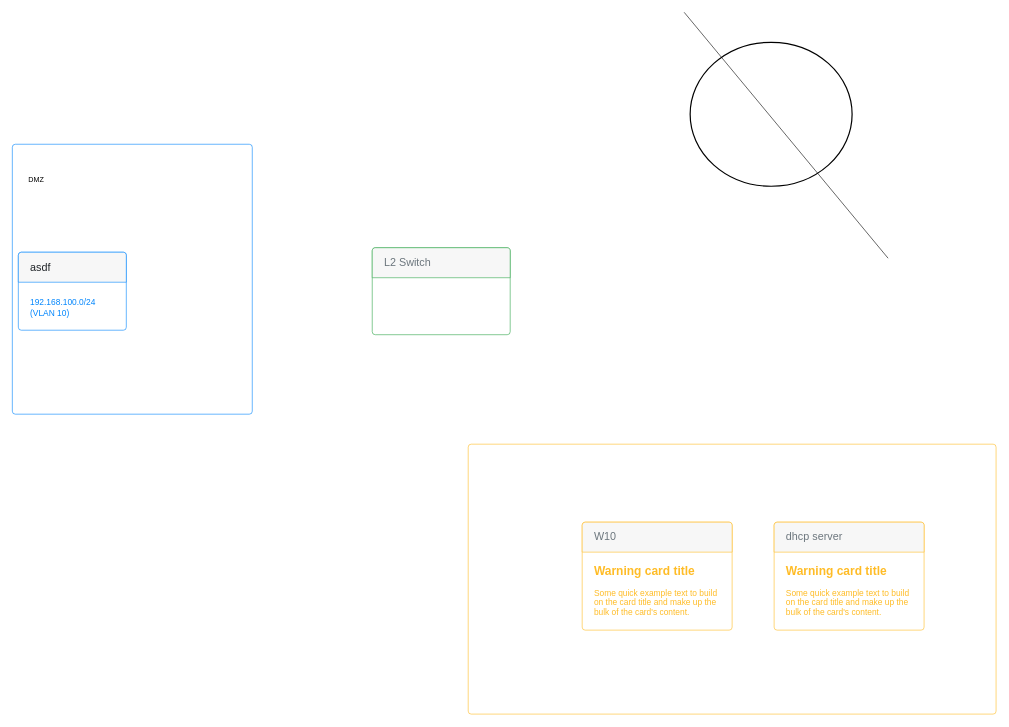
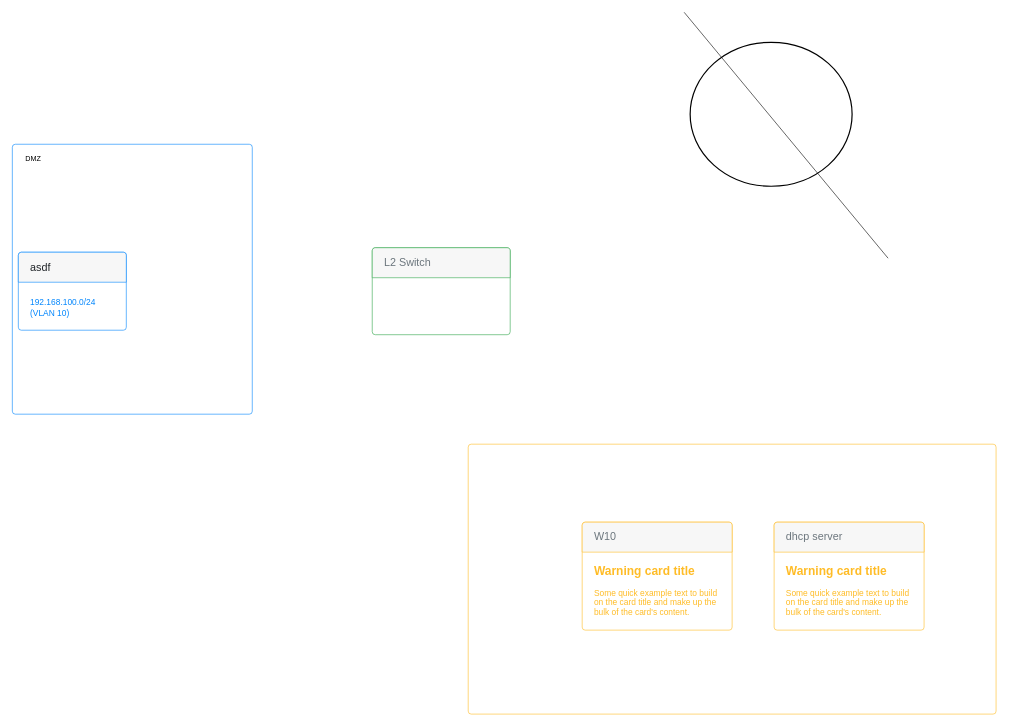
node "DMZ": moved (36, 180) -> (33, 159)
